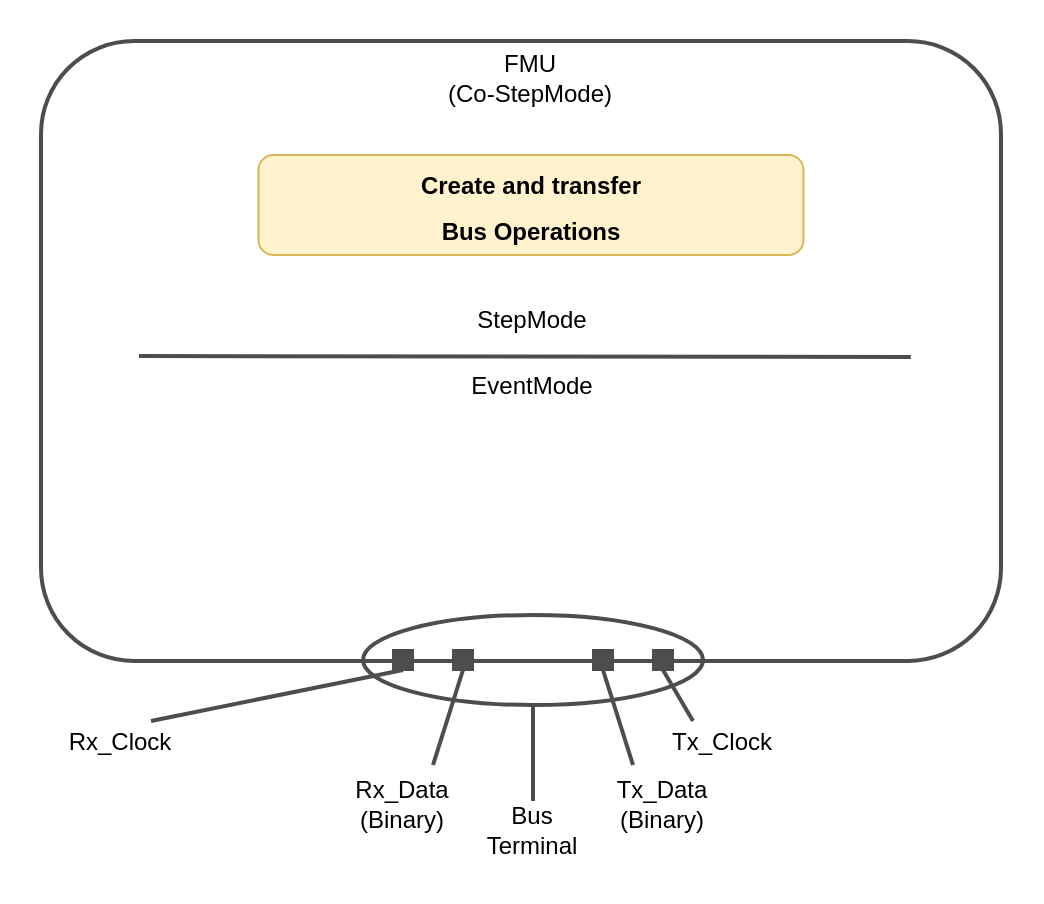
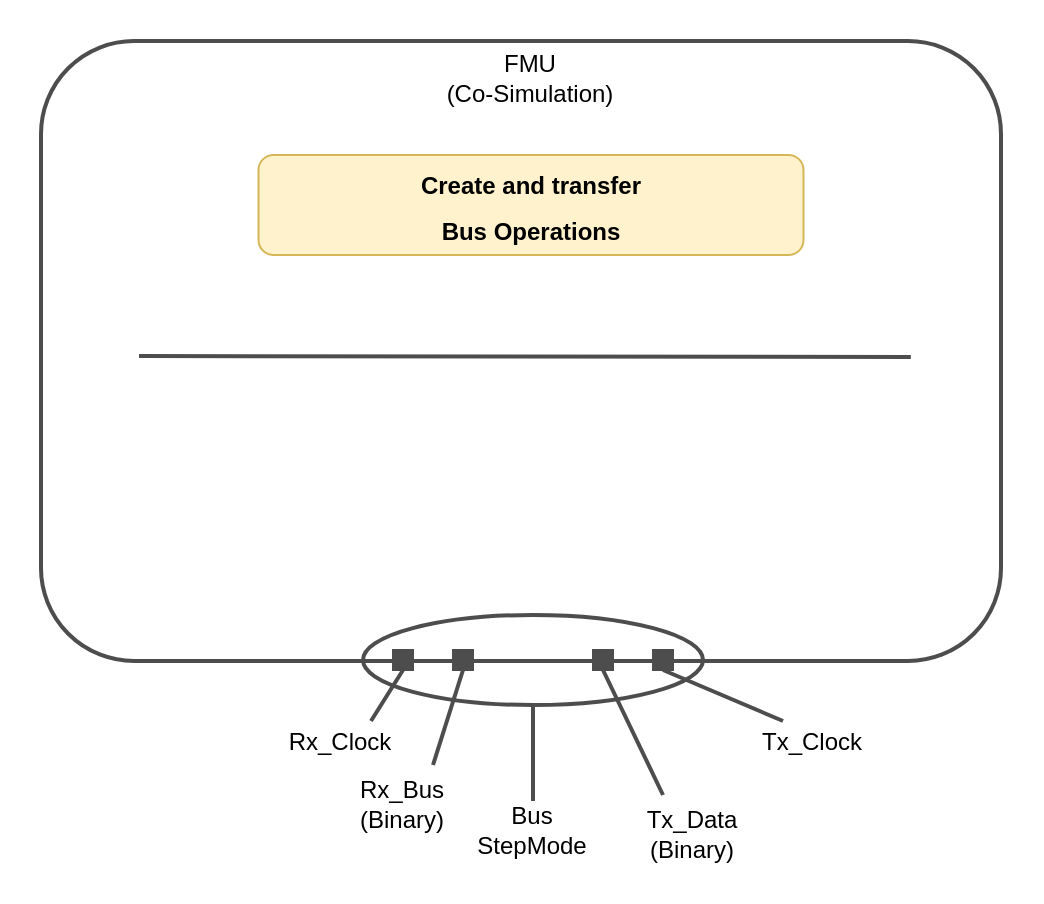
node "FMU (Co-StepMode)": label "FMU (Co-StepMode)" -> "FMU (Co-Simulation)"
node "StepMode": removed
node "EventMode": removed
node "Rx_Clock": moved (121, 743) -> (341, 743)
node "Tx_Clock": moved (723, 743) -> (813, 743)
node "Rx_Data (Binary)": label "Rx_Data (Binary)" -> "Rx_Bus (Binary)"
node "Tx_Data (Binary)": moved (663, 805) -> (693, 835)
node "Bus Terminal": label "Bus Terminal" -> "Bus StepMode"
